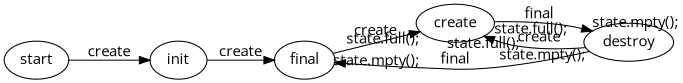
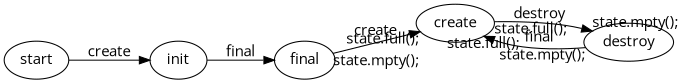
edge "create" -> "destroy": label "final" -> "destroy"
edge "destroy" -> "create": label "create" -> "final"
edge "init" -> "final": label "create" -> "final"
edge "destroy" -> "final": removed, label "final"
